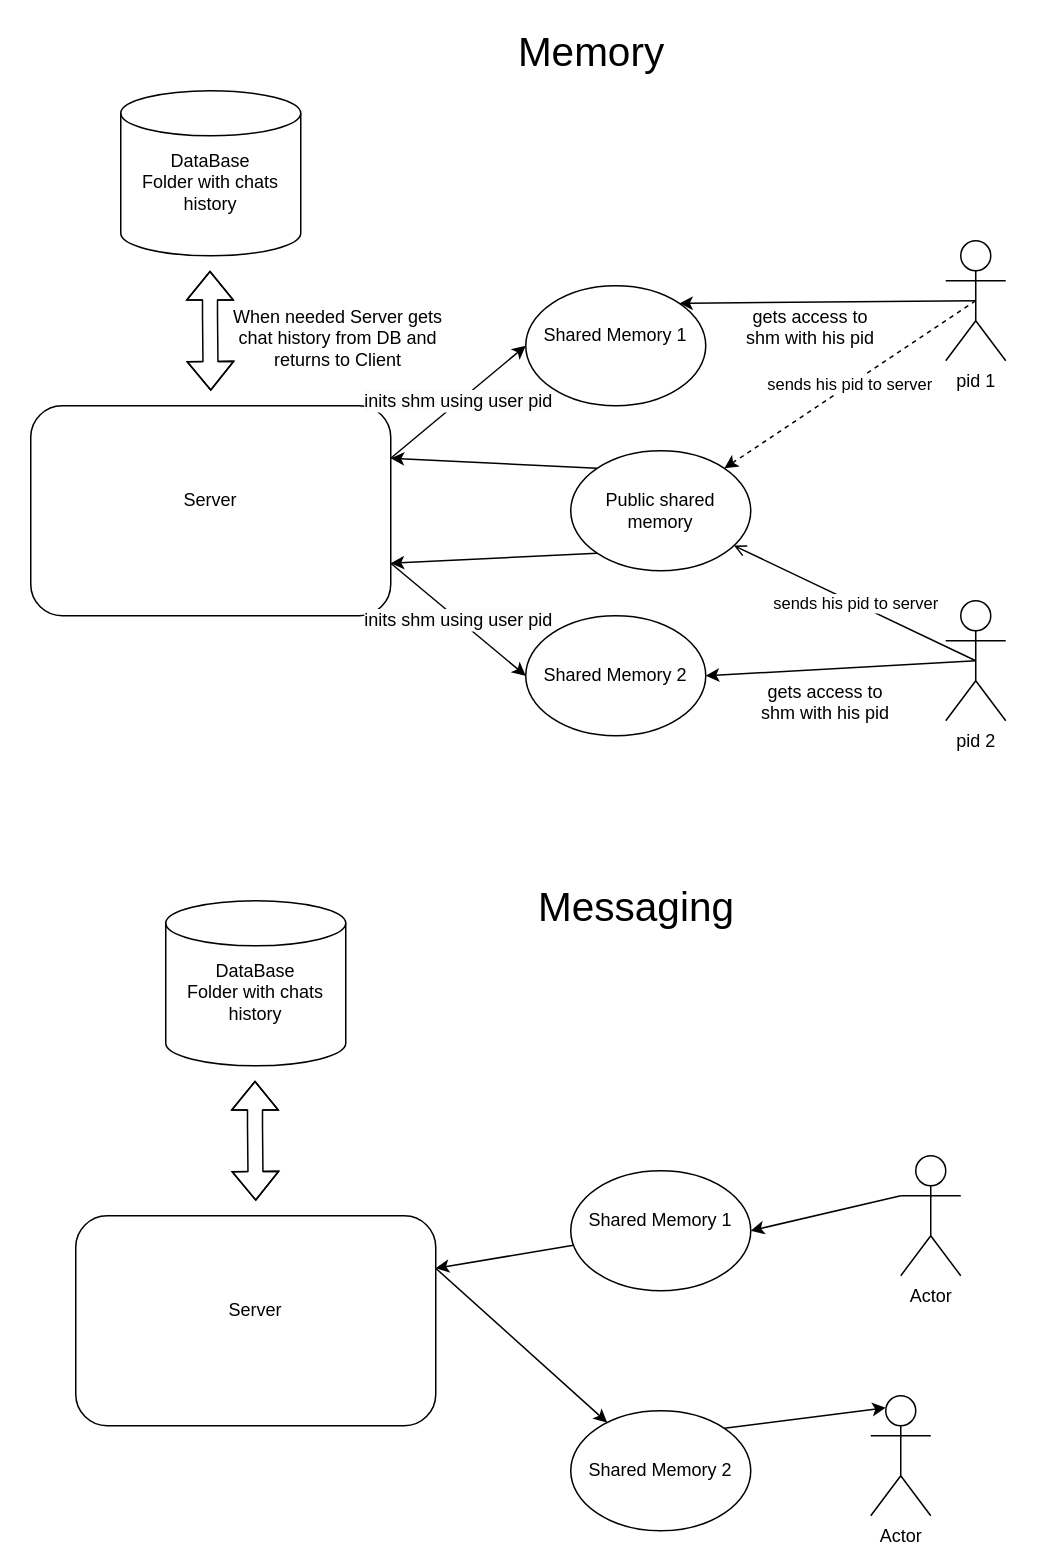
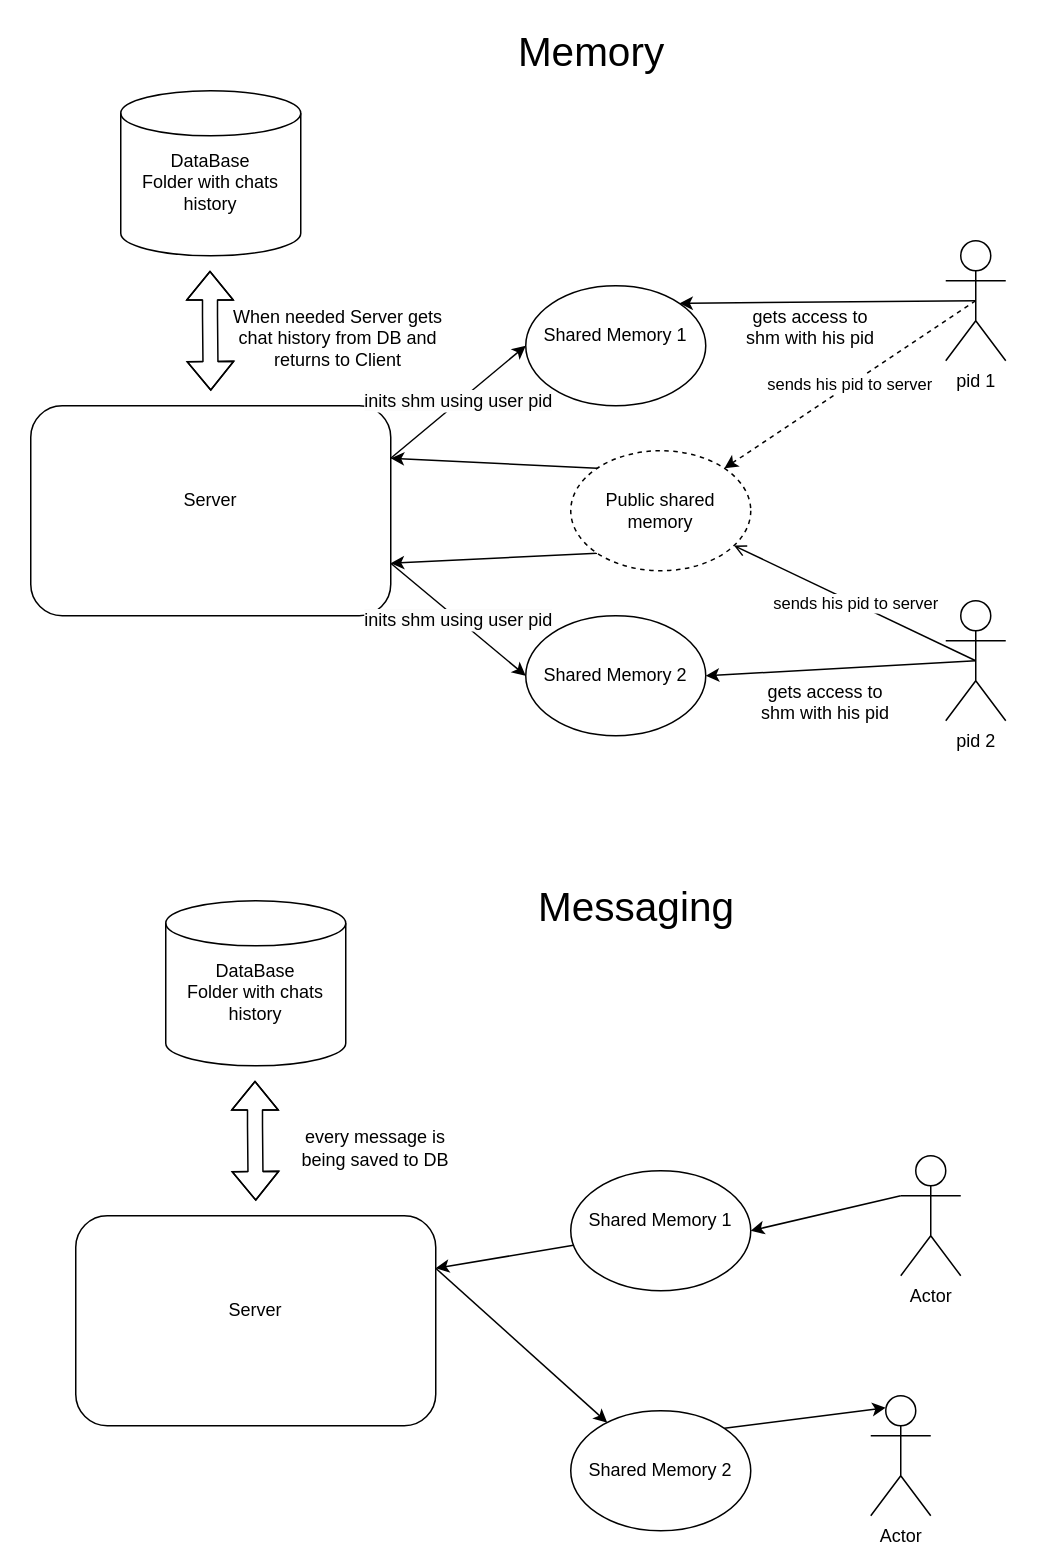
node "Public shared memory": style solid -> dashed
node "every message is being saved to DB": added
